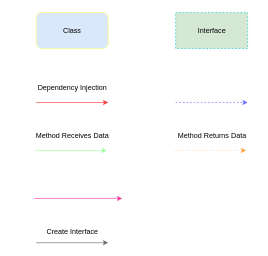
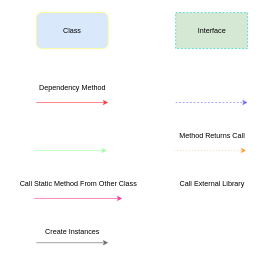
node "Dependency Injection": label "Dependency Injection" -> "Dependency Method"
node "Method Receives Data": removed
node "Method Returns Data": label "Method Returns Data" -> "Method Returns Call"
node "Call Static Method From Other Class": added
node "Call External Library": added
node "Create Interface": label "Create Interface" -> "Create Instances"
